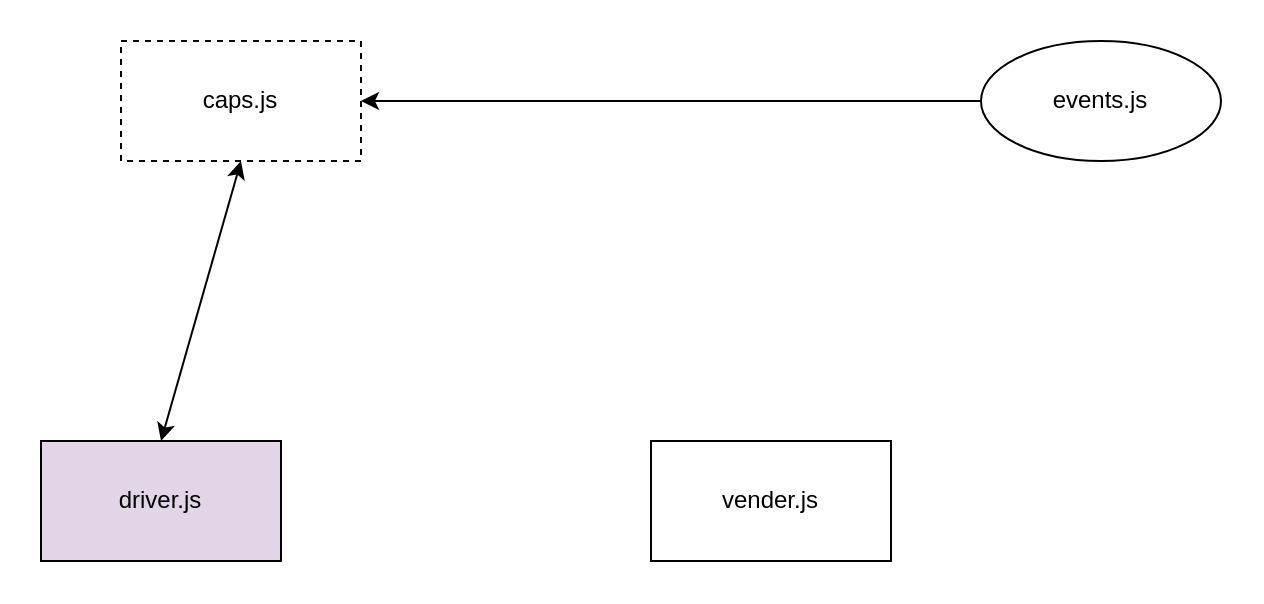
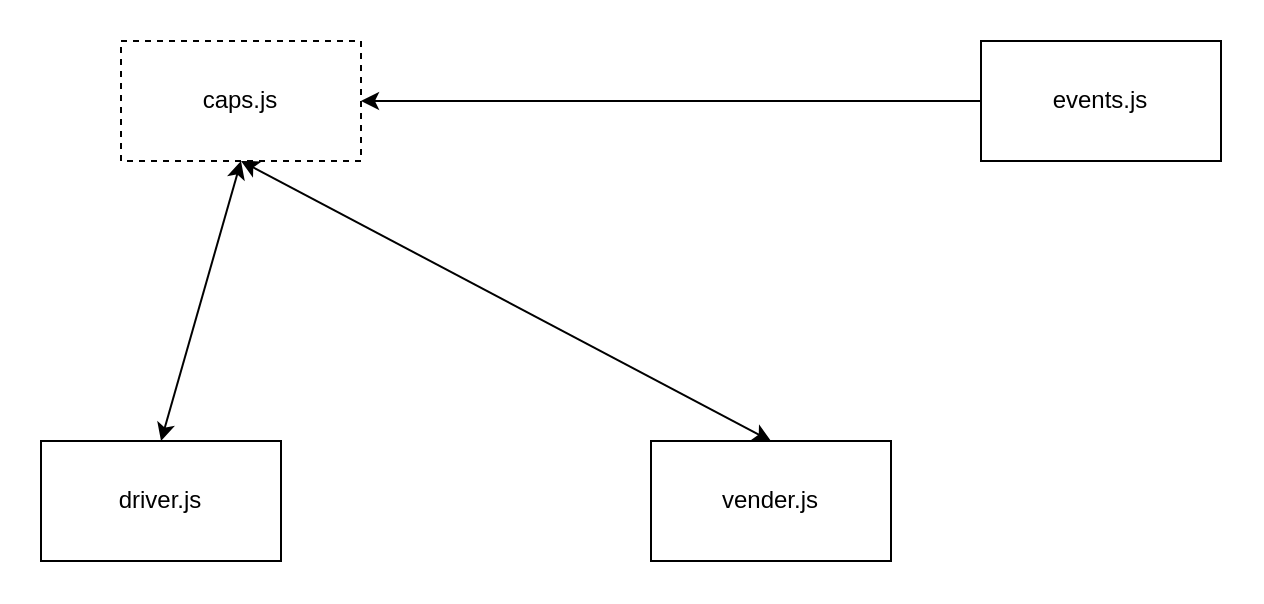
node "events.js": shape ellipse -> rectangle
edge "caps.js" -- "vender.js": added
node "driver.js": fillcolor #e1d5e7 -> #ffffff
